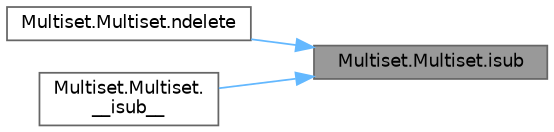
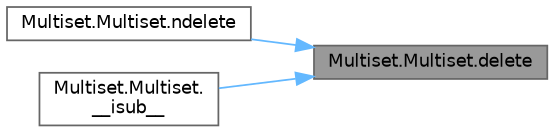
node "Multiset.Multiset.isub": label "Multiset.Multiset.isub" -> "Multiset.Multiset.delete"
